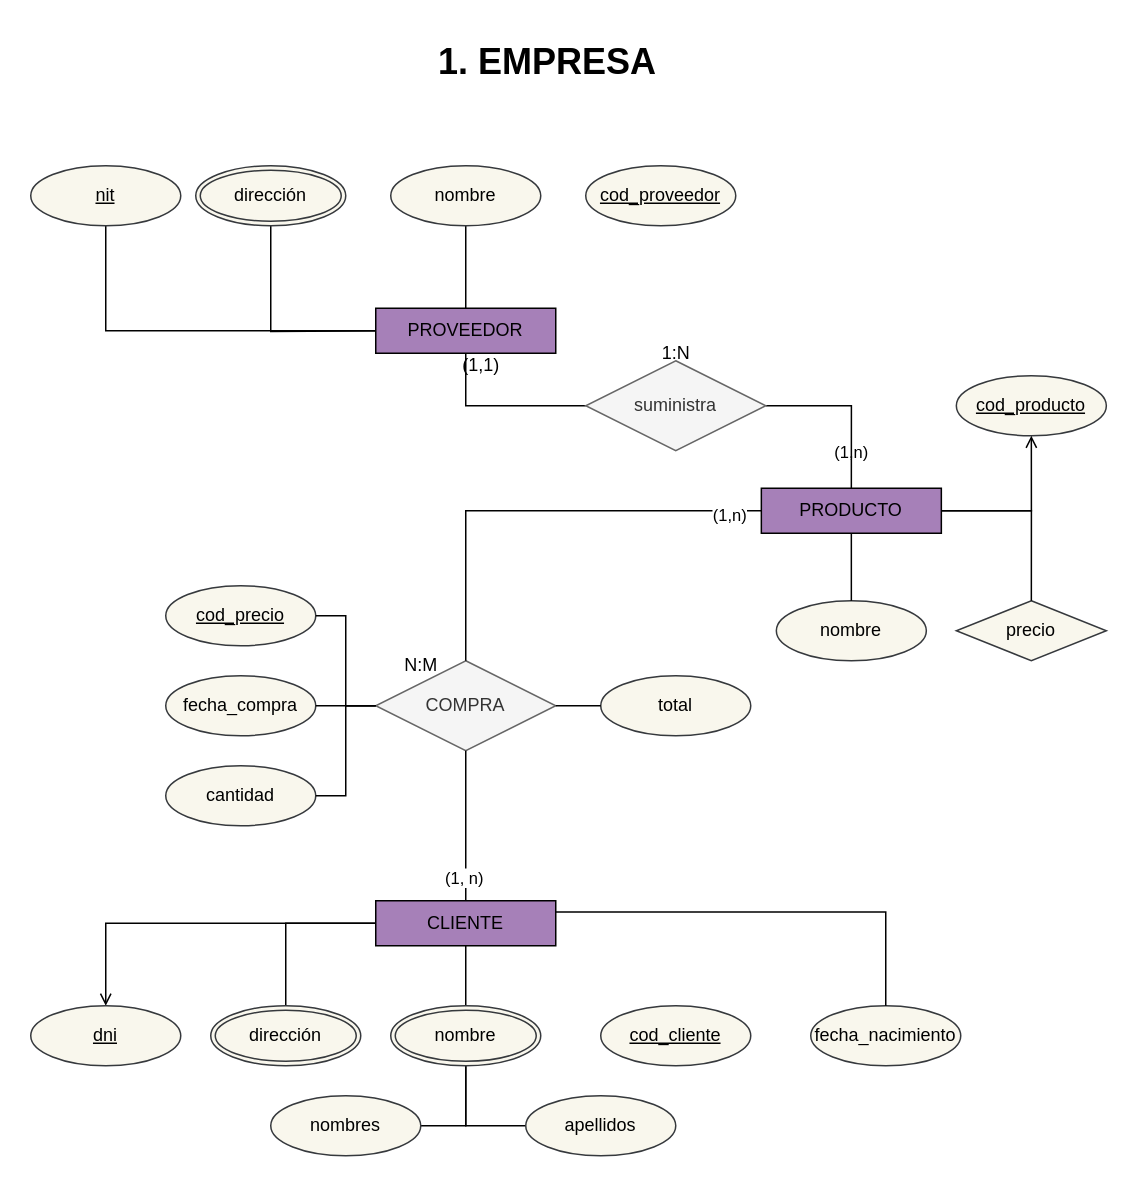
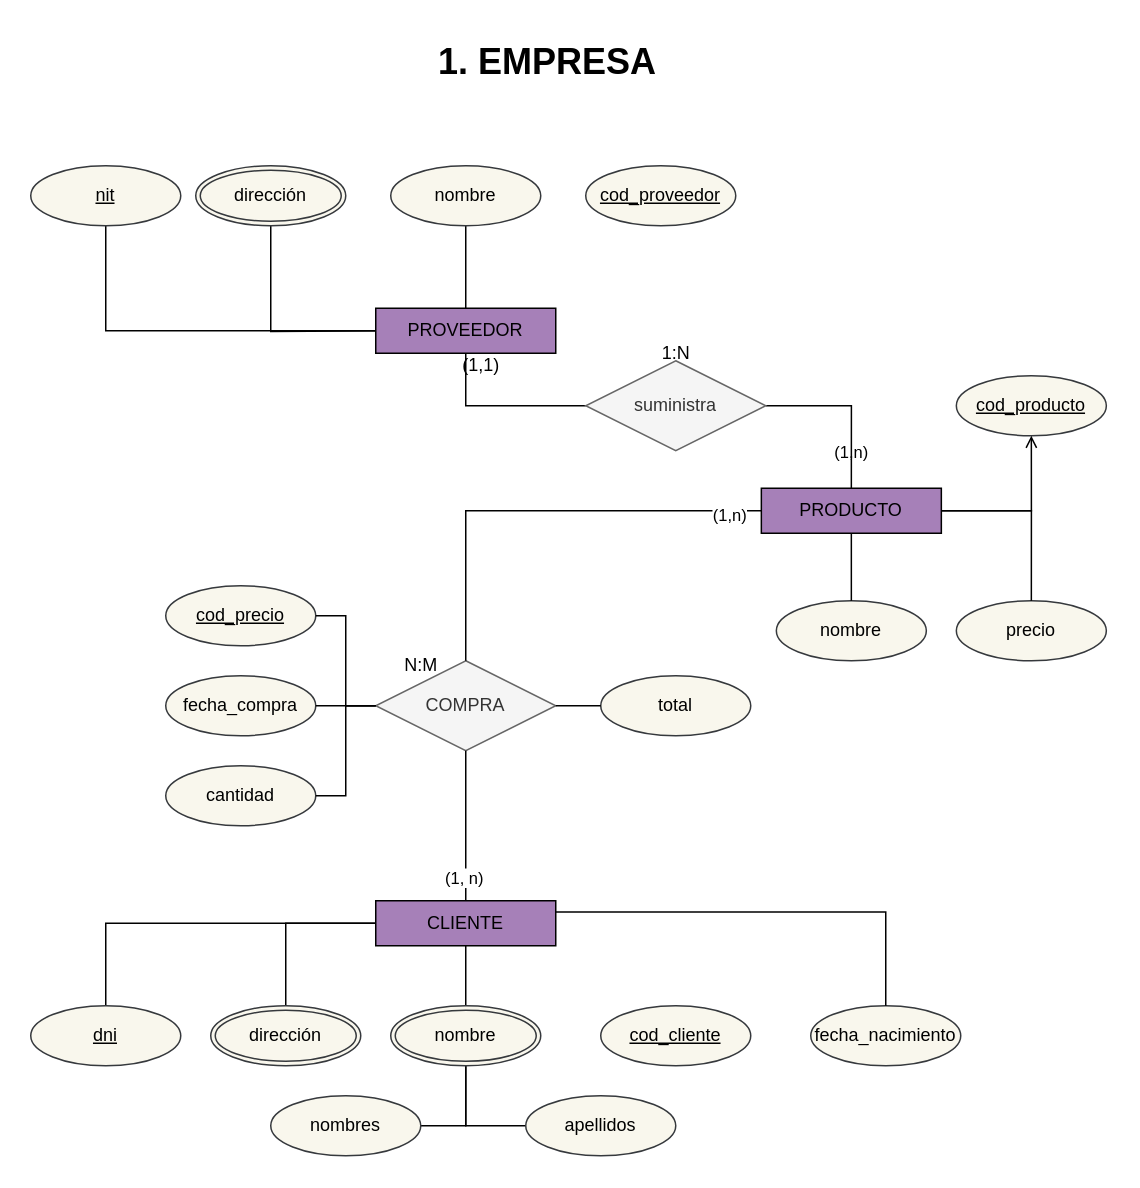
node "precio": shape diamond -> ellipse
edge "CLIENTE" -> "dni": arrowhead open -> none
